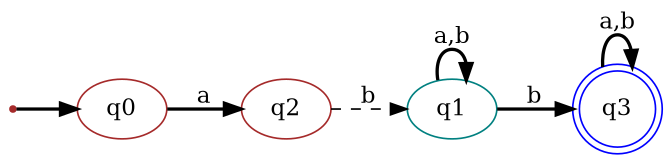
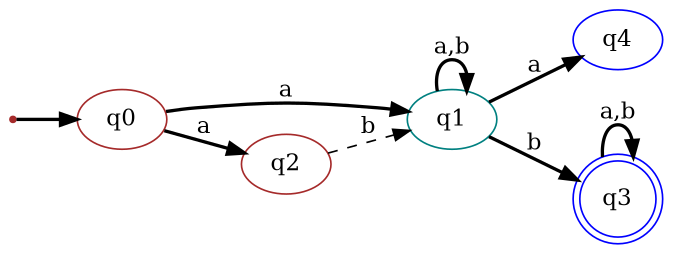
node "q4": added
edge "q0" -> "q1": added, label "a"
